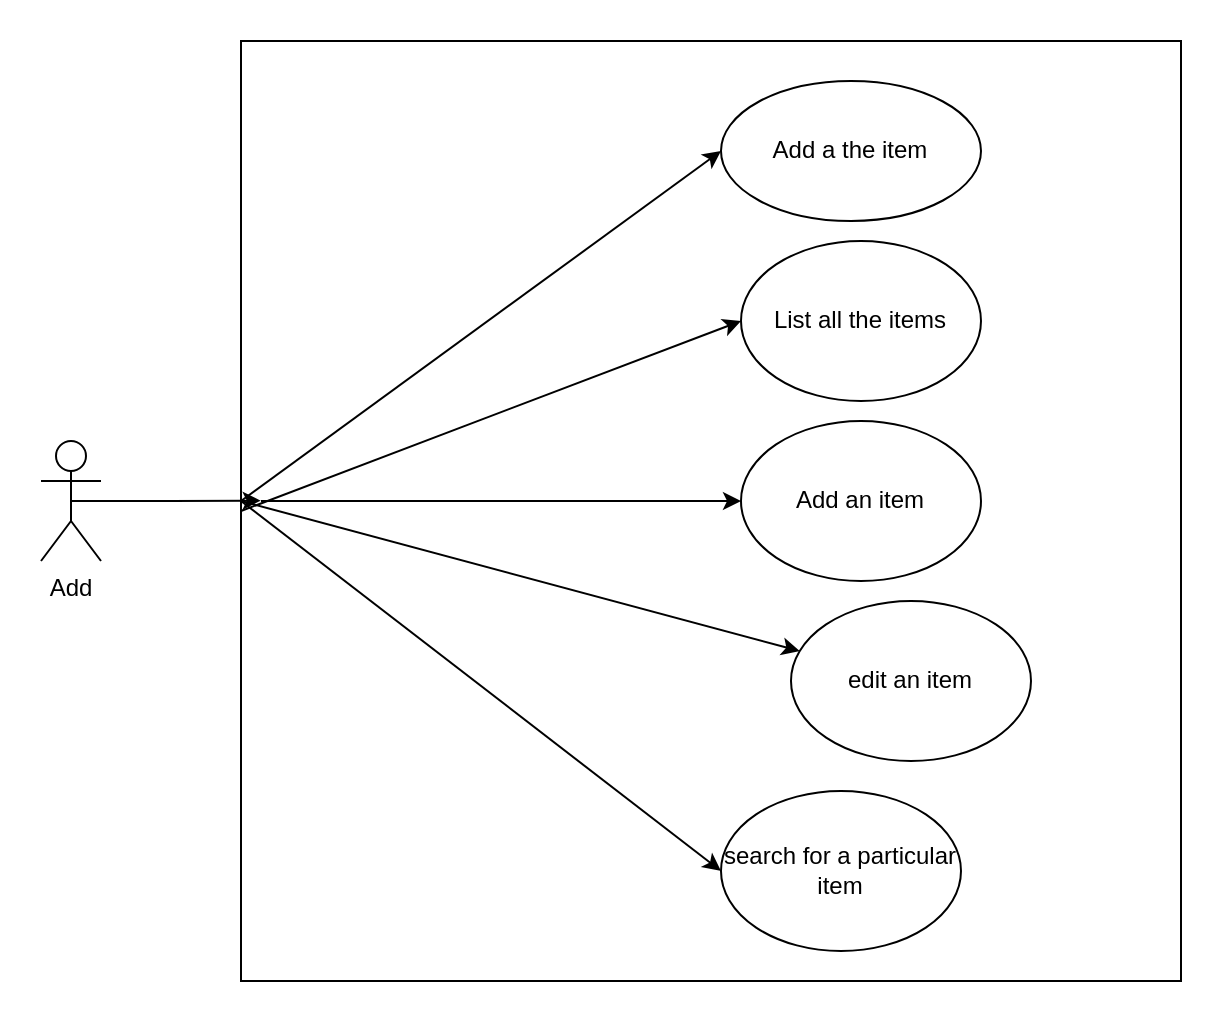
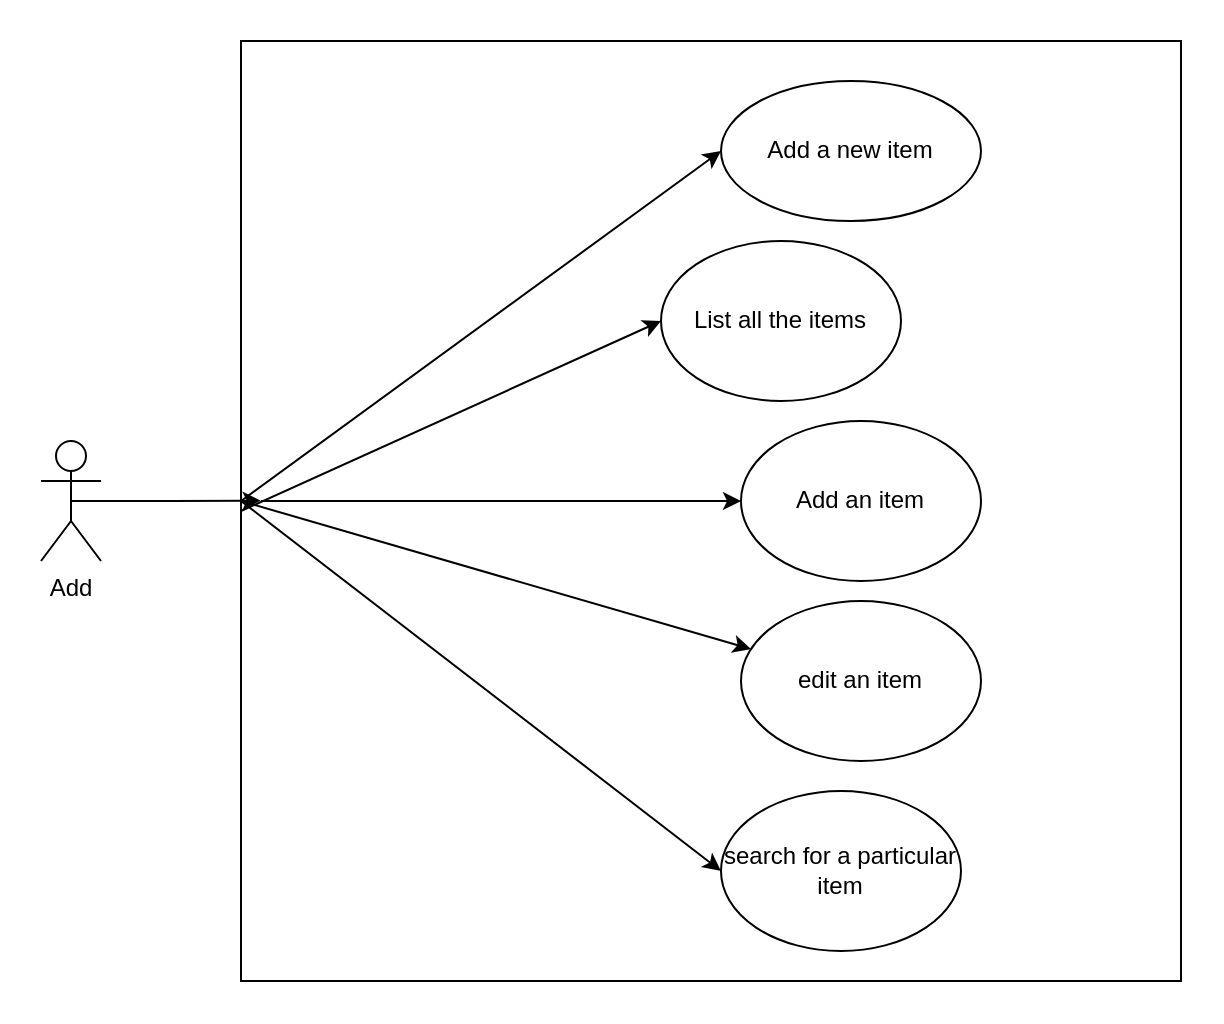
node "Add a the item": label "Add a the item" -> "Add a new item"
node "List all the items": moved (861, 321) -> (781, 321)
node "edit an item": moved (911, 681) -> (861, 681)
